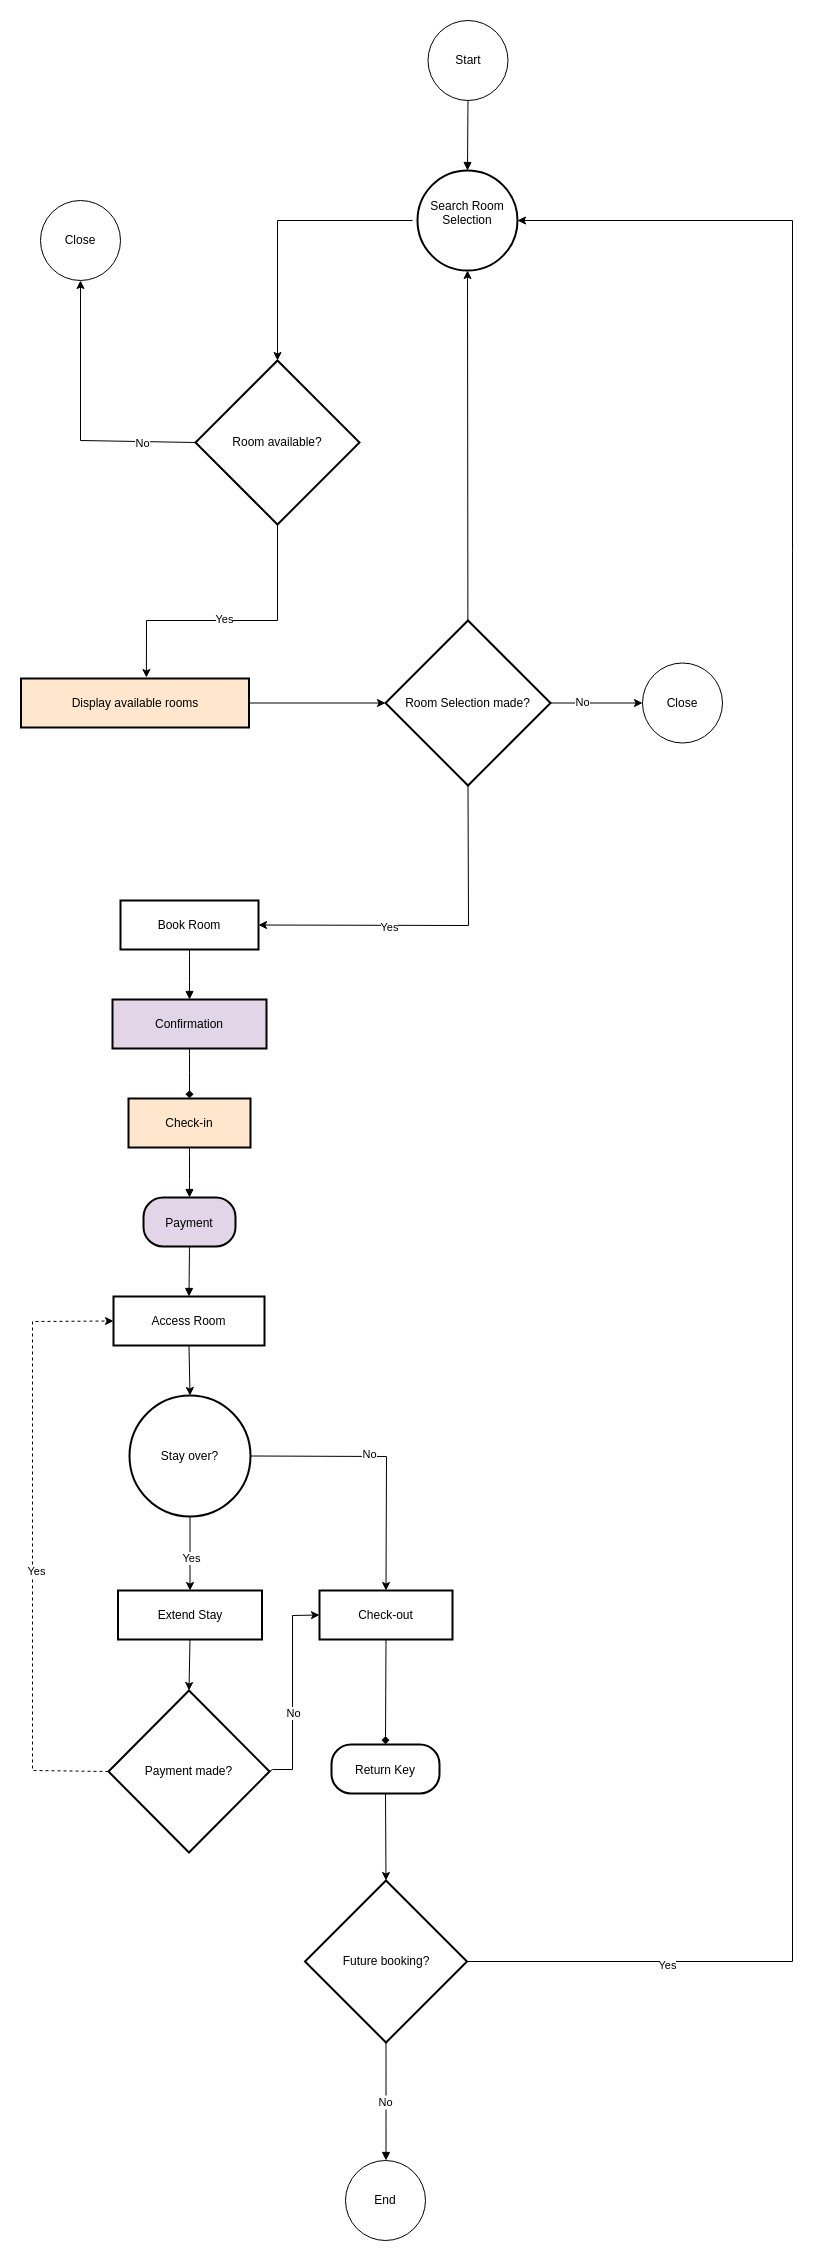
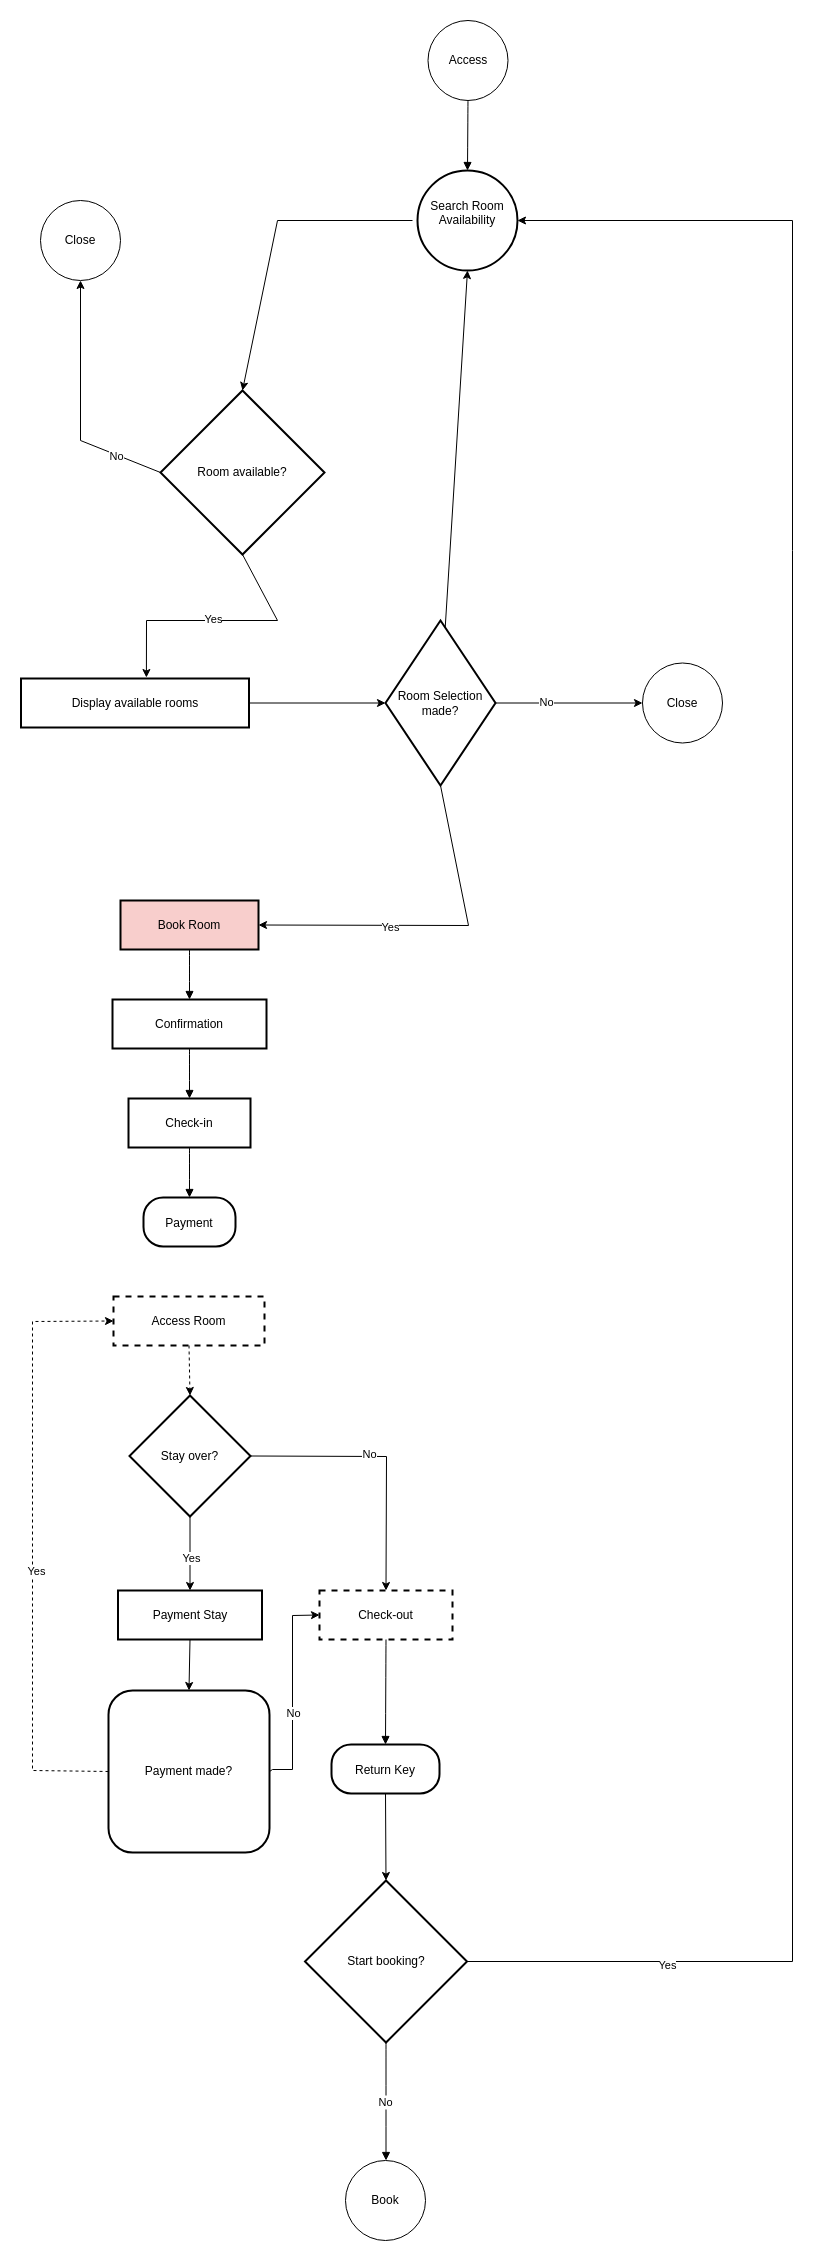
node "Start": label "Start" -> "Access"
node "Search Room Selection": label "Search Room Selection" -> "Search Room Availability"
node "Room available?": moved (278, 443) -> (243, 473)
node "Display available rooms": fillcolor #ffe6cc -> #ffffff
node "Room Selection made?": size 165x165 -> 110x165
node "Book Room": fillcolor #ffffff -> #f8cecc
node "Confirmation": fillcolor #e1d5e7 -> #ffffff
edge "Confirmation" -> "Check-in": arrowhead diamond -> block
node "Check-in": fillcolor #ffe6cc -> #ffffff
node "Payment": fillcolor #e1d5e7 -> #ffffff
edge "Payment" -> "Access Room": removed
node "Access Room": style solid -> dashed
edge "Access Room" -> "Stay over?": style solid -> dashed
node "Stay over?": shape ellipse -> diamond
node "Check-out": style solid -> dashed
node "Extend Stay": label "Extend Stay" -> "Payment Stay"
edge "Check-out" -> "Return Key": arrowhead diamond -> block
node "Payment made?": shape diamond -> rounded rectangle
node "Future booking?": label "Future booking?" -> "Start booking?"
node "End": label "End" -> "Book"
